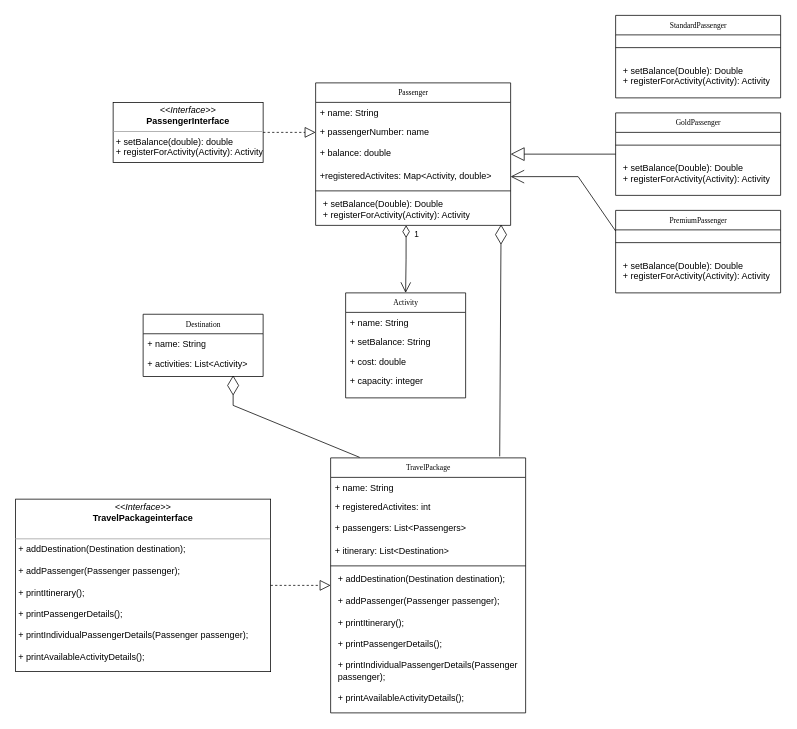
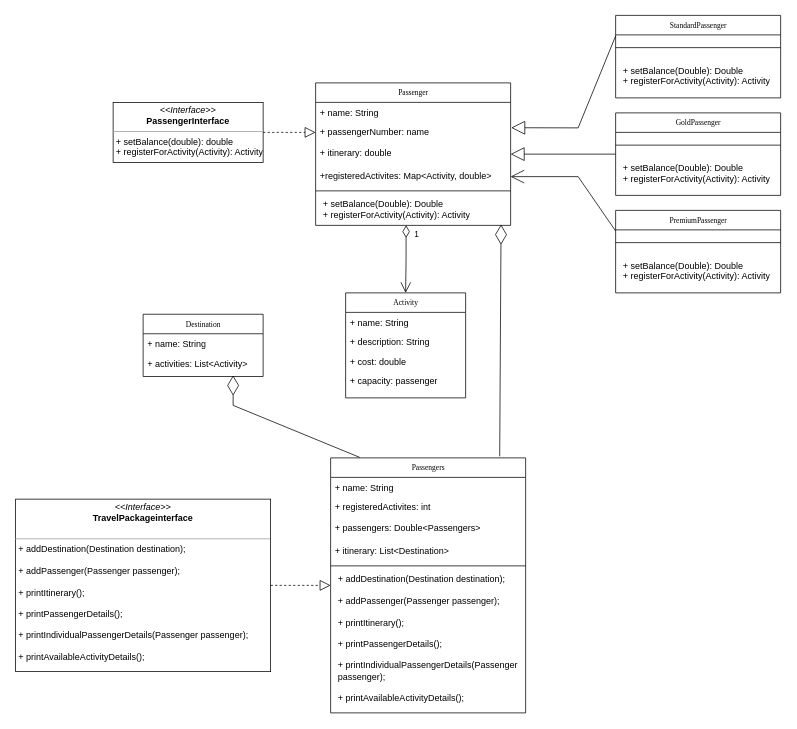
edge "StandardPassenger" -> "+ passengerNumber: name": added
node "+ balance: double": label "+ balance: double" -> "+ itinerary: double"
node "+ setBalance: String": label "+ setBalance: String" -> "+ description: String"
node "+ capacity: integer": label "+ capacity: integer" -> "+ capacity: passenger"
node "TravelPackage": label "TravelPackage" -> "Passengers"
node "+ passengers: List<Passengers>": label "+ passengers: List<Passengers>" -> "+ passengers: Double<Passengers>"
